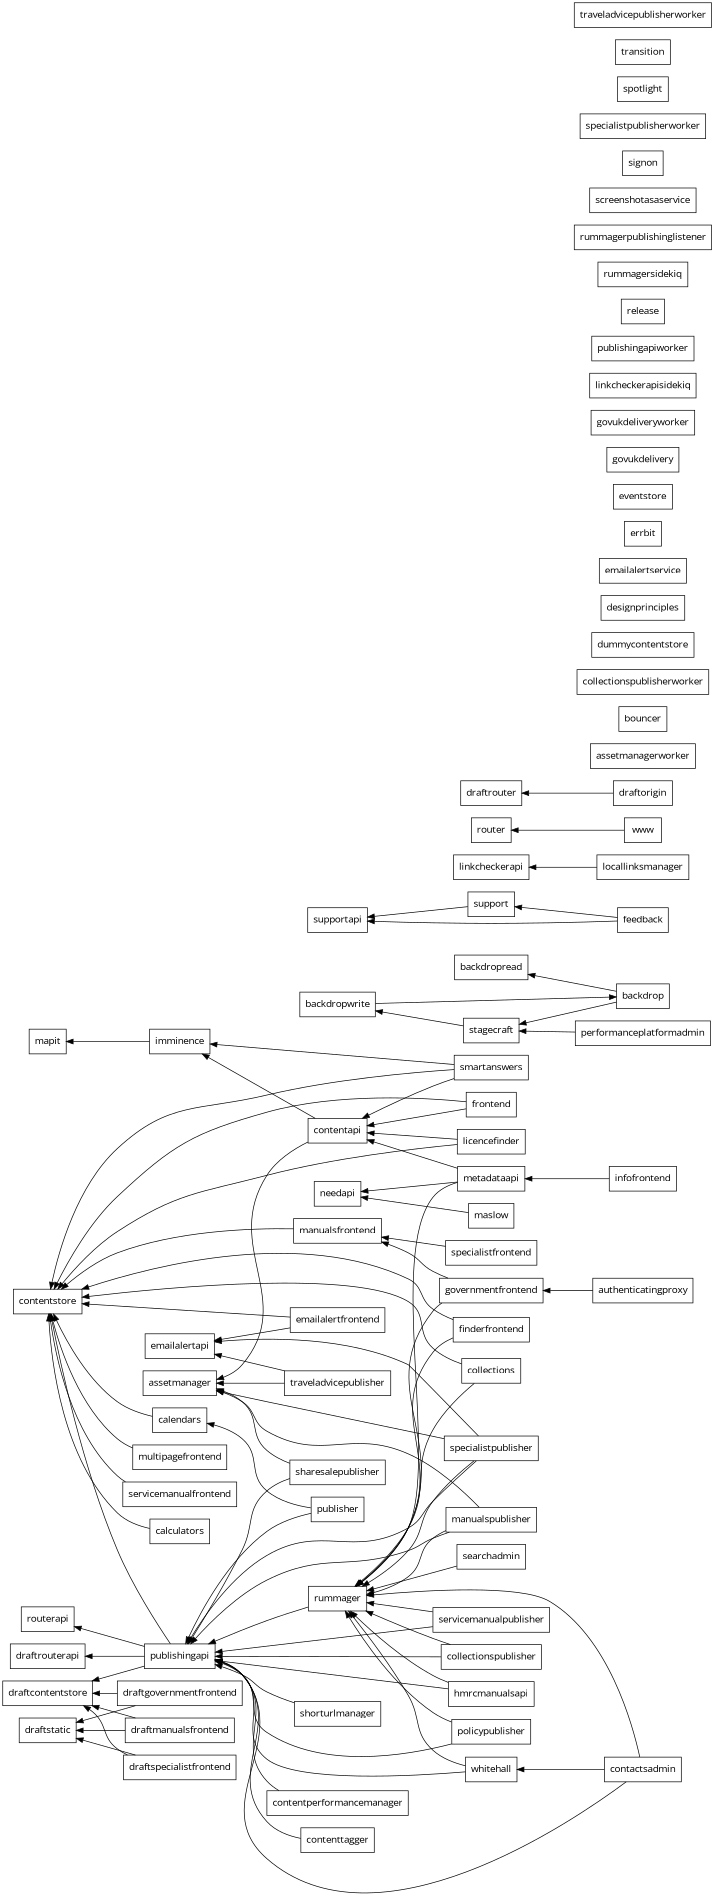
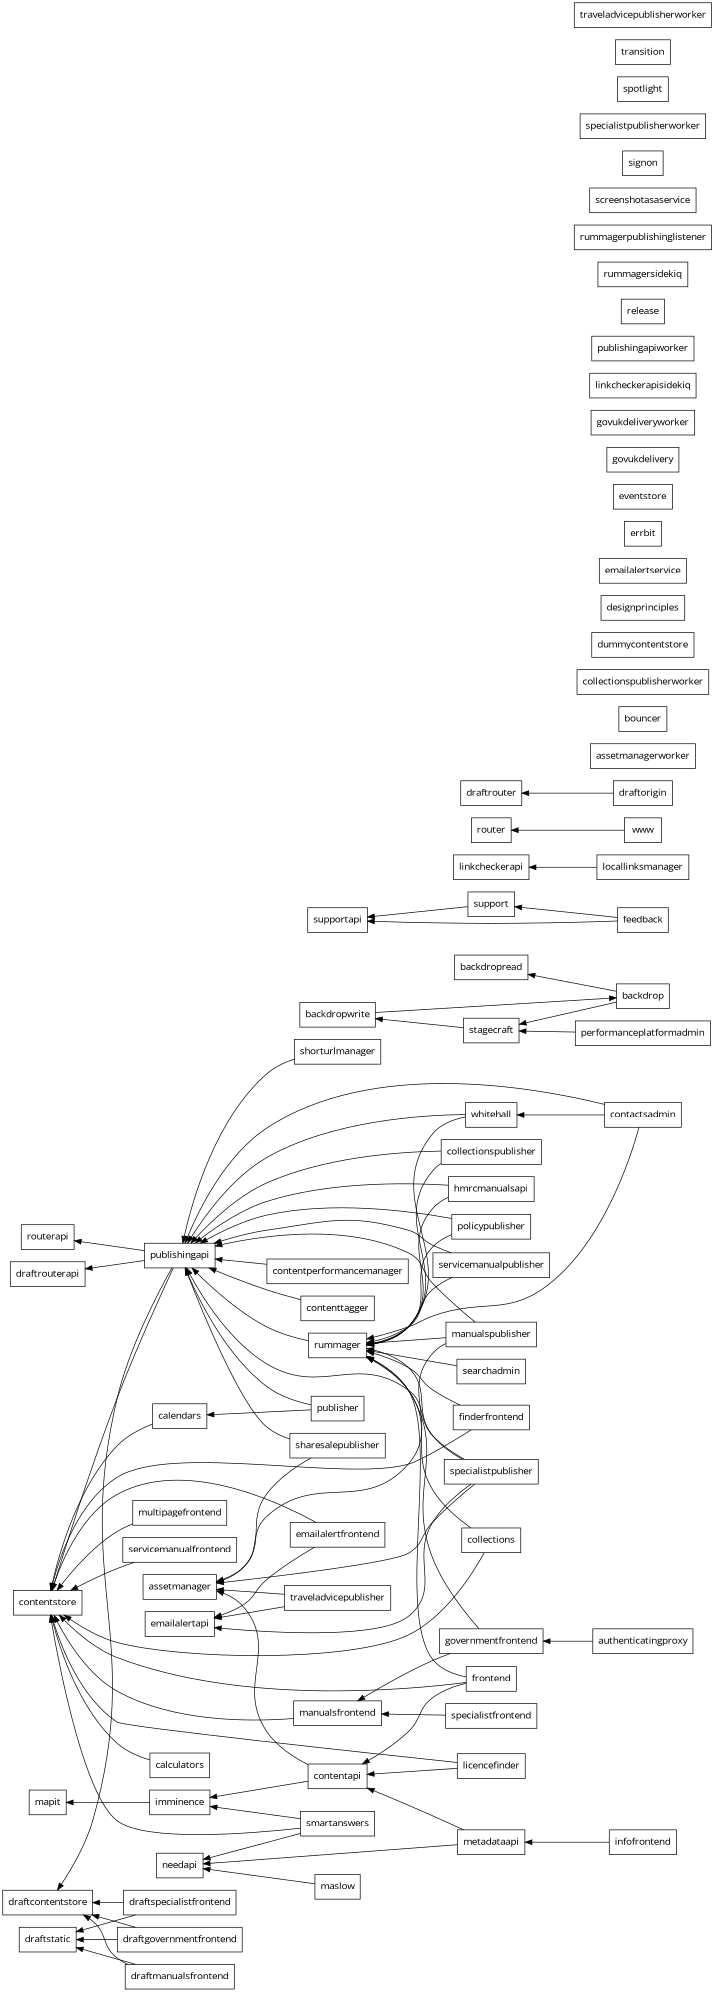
edge "smartanswers" -> "contentapi": now "smartanswers" -> "needapi"
edge "metadataapi" -> "rummager": now "frontend" -> "rummager"
